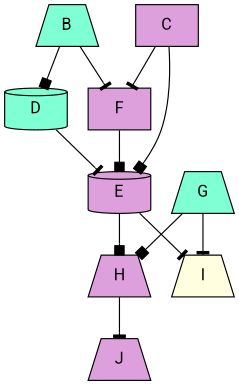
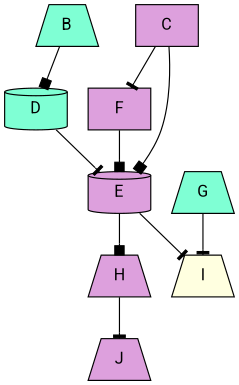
edge "B" -> "F": removed
edge "G" -> "H": removed
